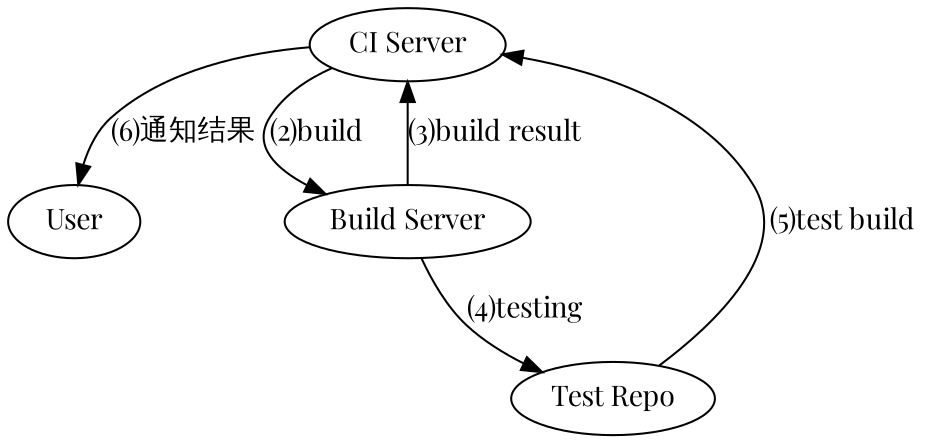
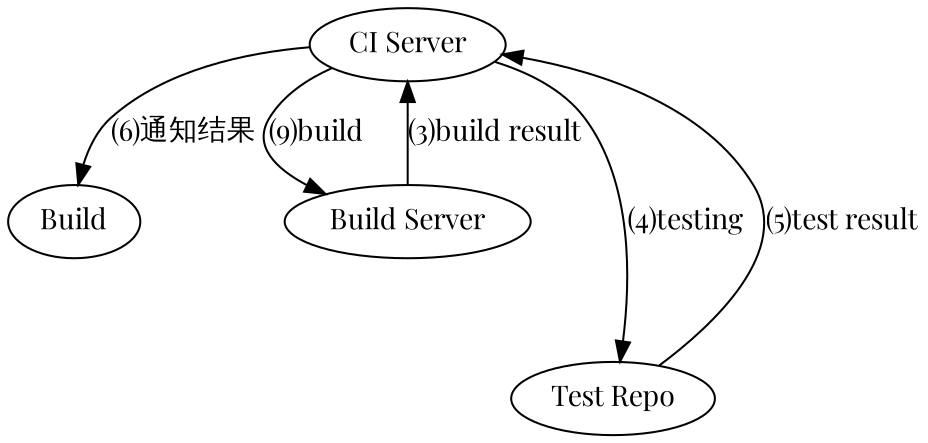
edge "CI Server" -> "Build Server": label "(2)build" -> "(9)build"
node "User": label "User" -> "Build"
edge "Test Repo" -> "CI Server": label "(5)test build" -> "(5)test result"
edge "Build Server" -> "Test Repo": now "CI Server" -> "Test Repo"
